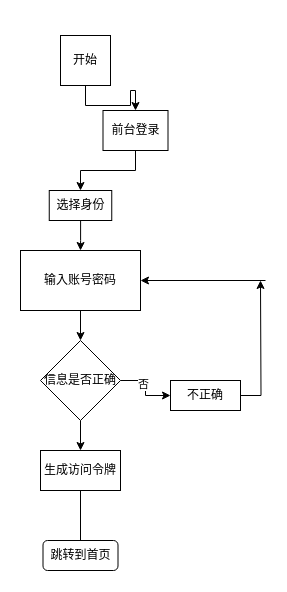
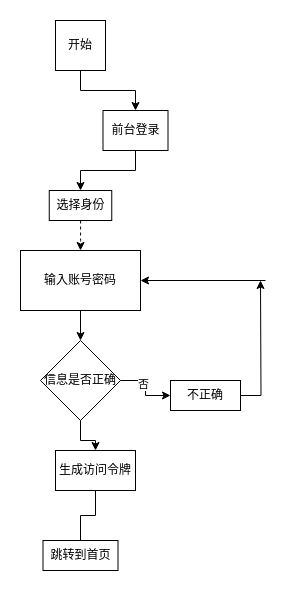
node "开始": moved (86, 61) -> (81, 46)
edge "选择身份" -> "输入账号密码": style solid -> dashed
node "生成访问令牌": moved (81, 471) -> (96, 471)
node "跳转到首页": shape rounded rectangle -> rectangle
